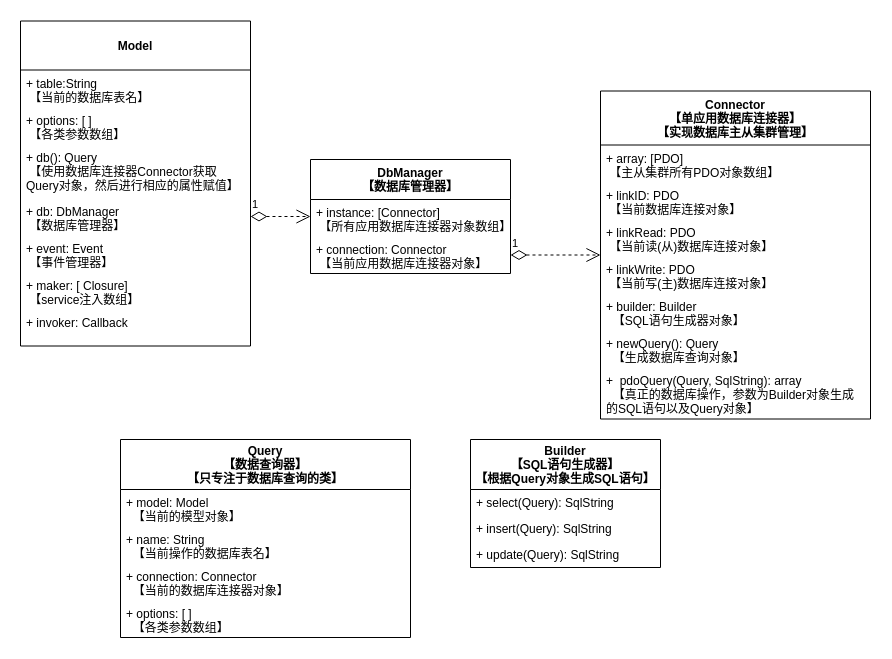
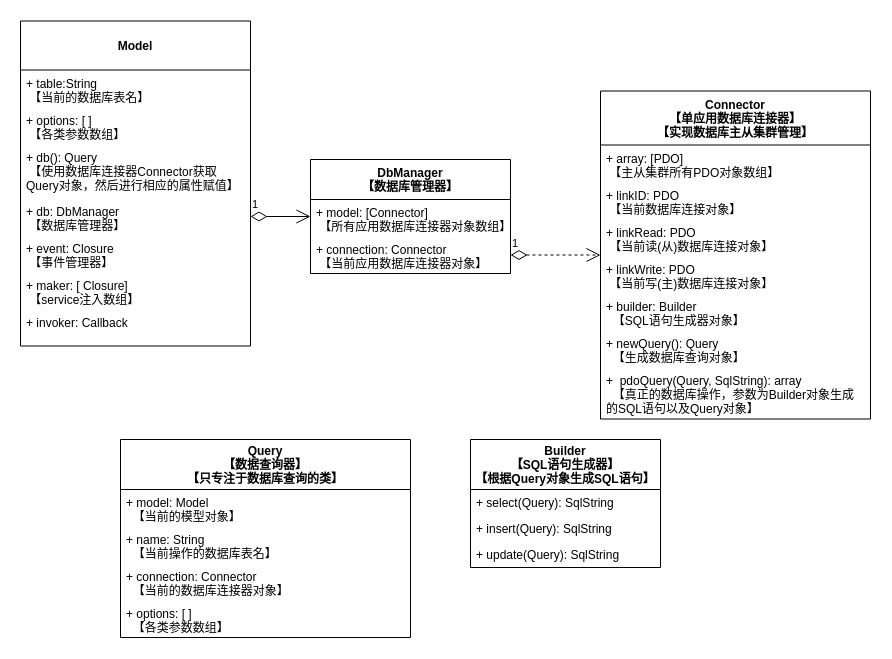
node "+ instance: [Connector] 【所有应用数据库连接器对象数组】": label "+ instance: [Connector] 【所有应用数据库连接器对象数组】" -> "+ model: [Connector] 【所有应用数据库连接器对象数组】"
edge "+ db: DbManager 【数据库管理器】" -- "DbManager 【数据库管理器】": style dashed -> solid
node "+ event: Event 【事件管理器】": label "+ event: Event 【事件管理器】" -> "+ event: Closure 【事件管理器】"
